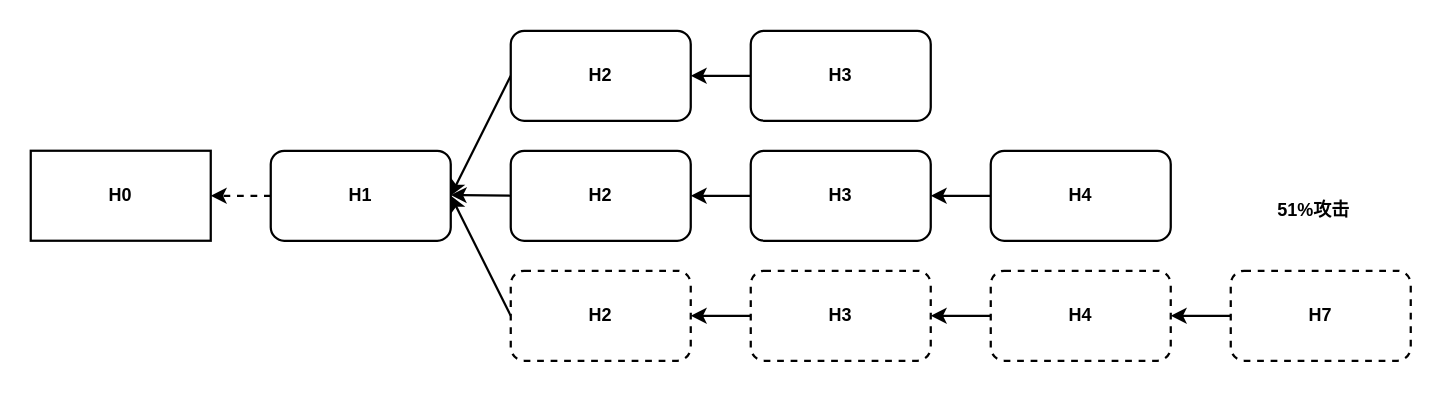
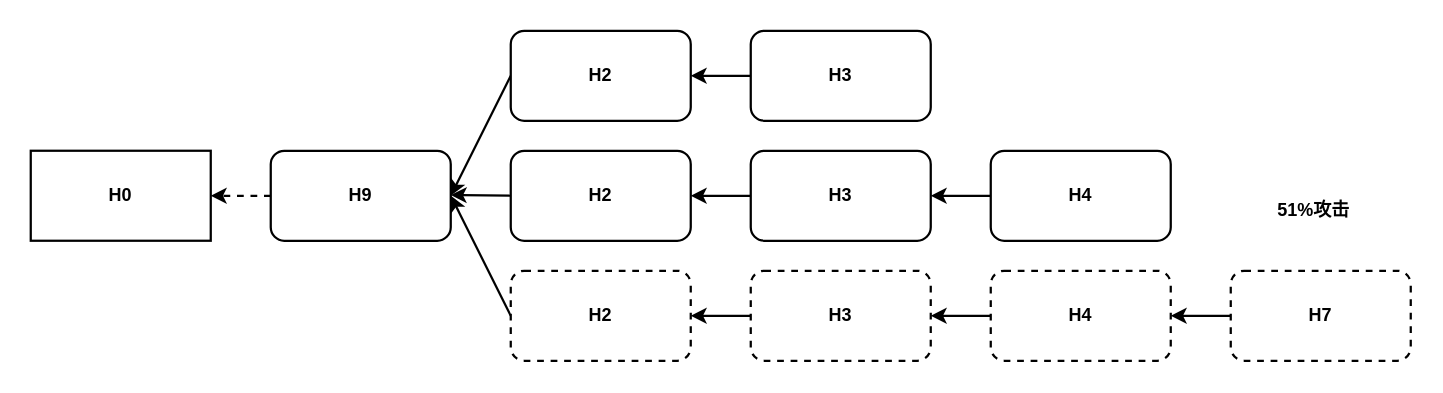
node "H1": label "H1" -> "H9"
